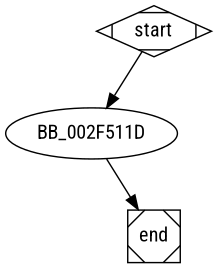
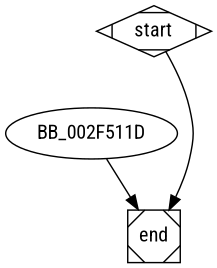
edge "start" -> "BB_002F511D": now "start" -> "end"
